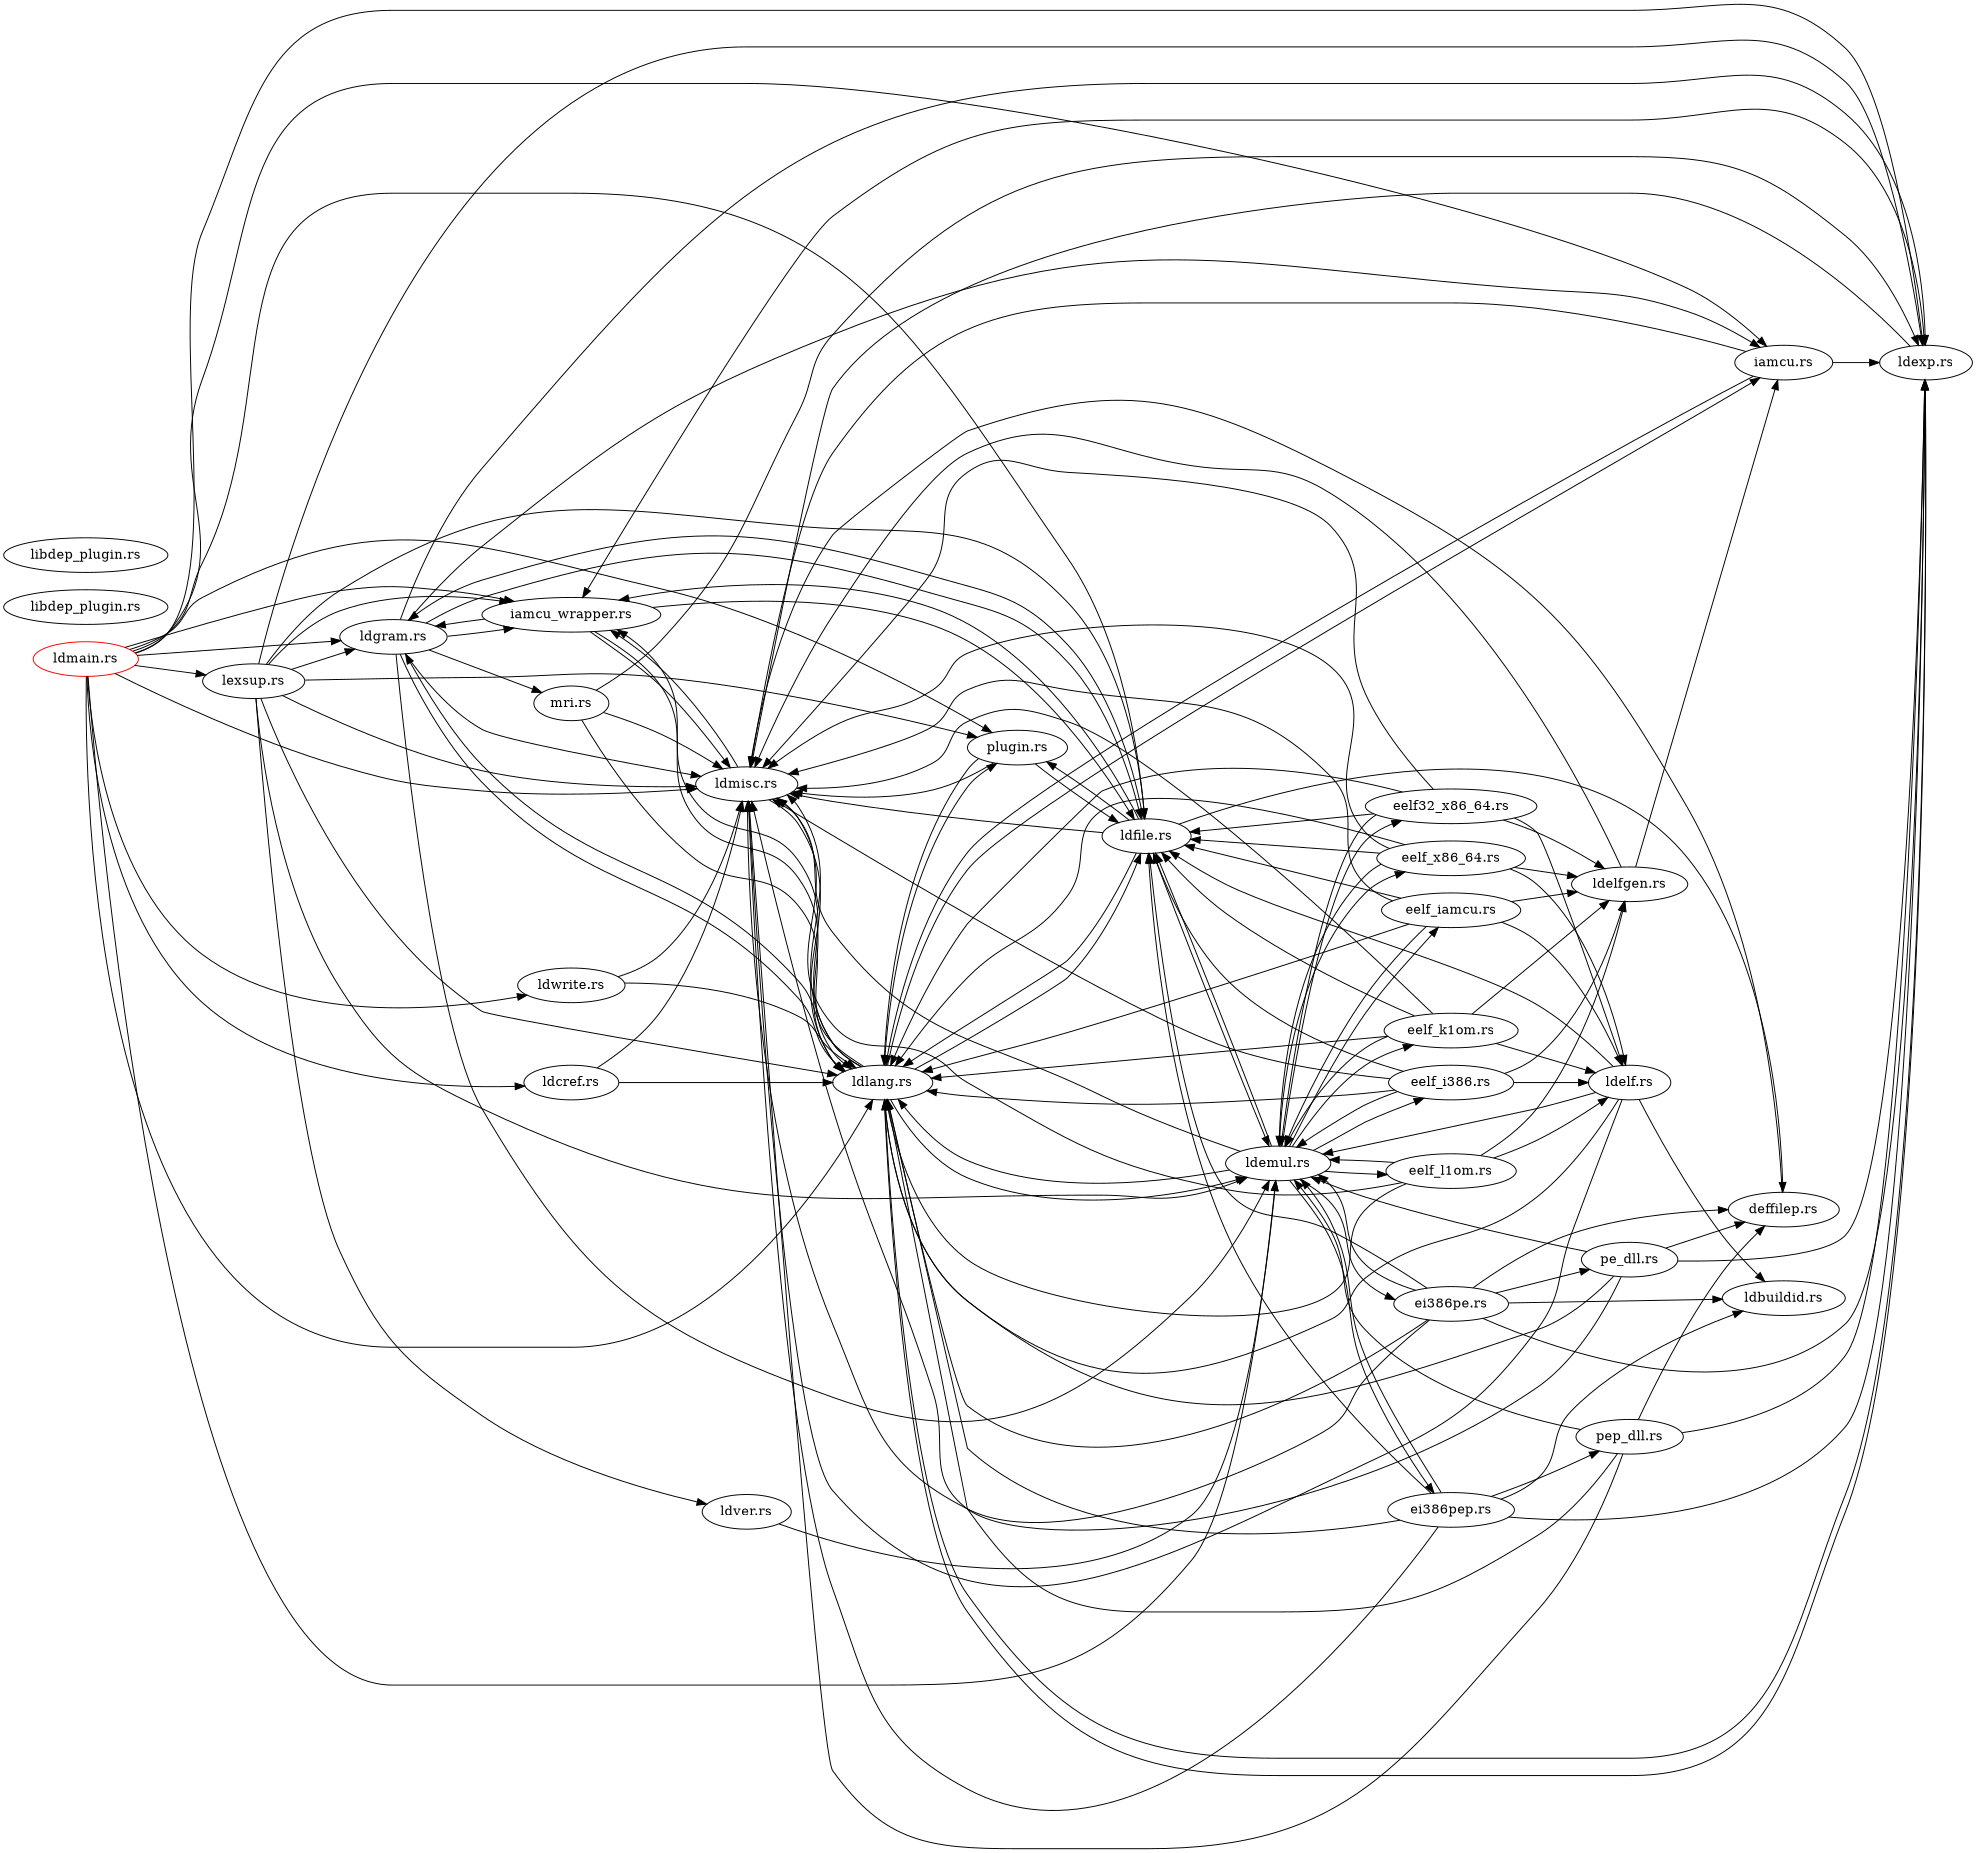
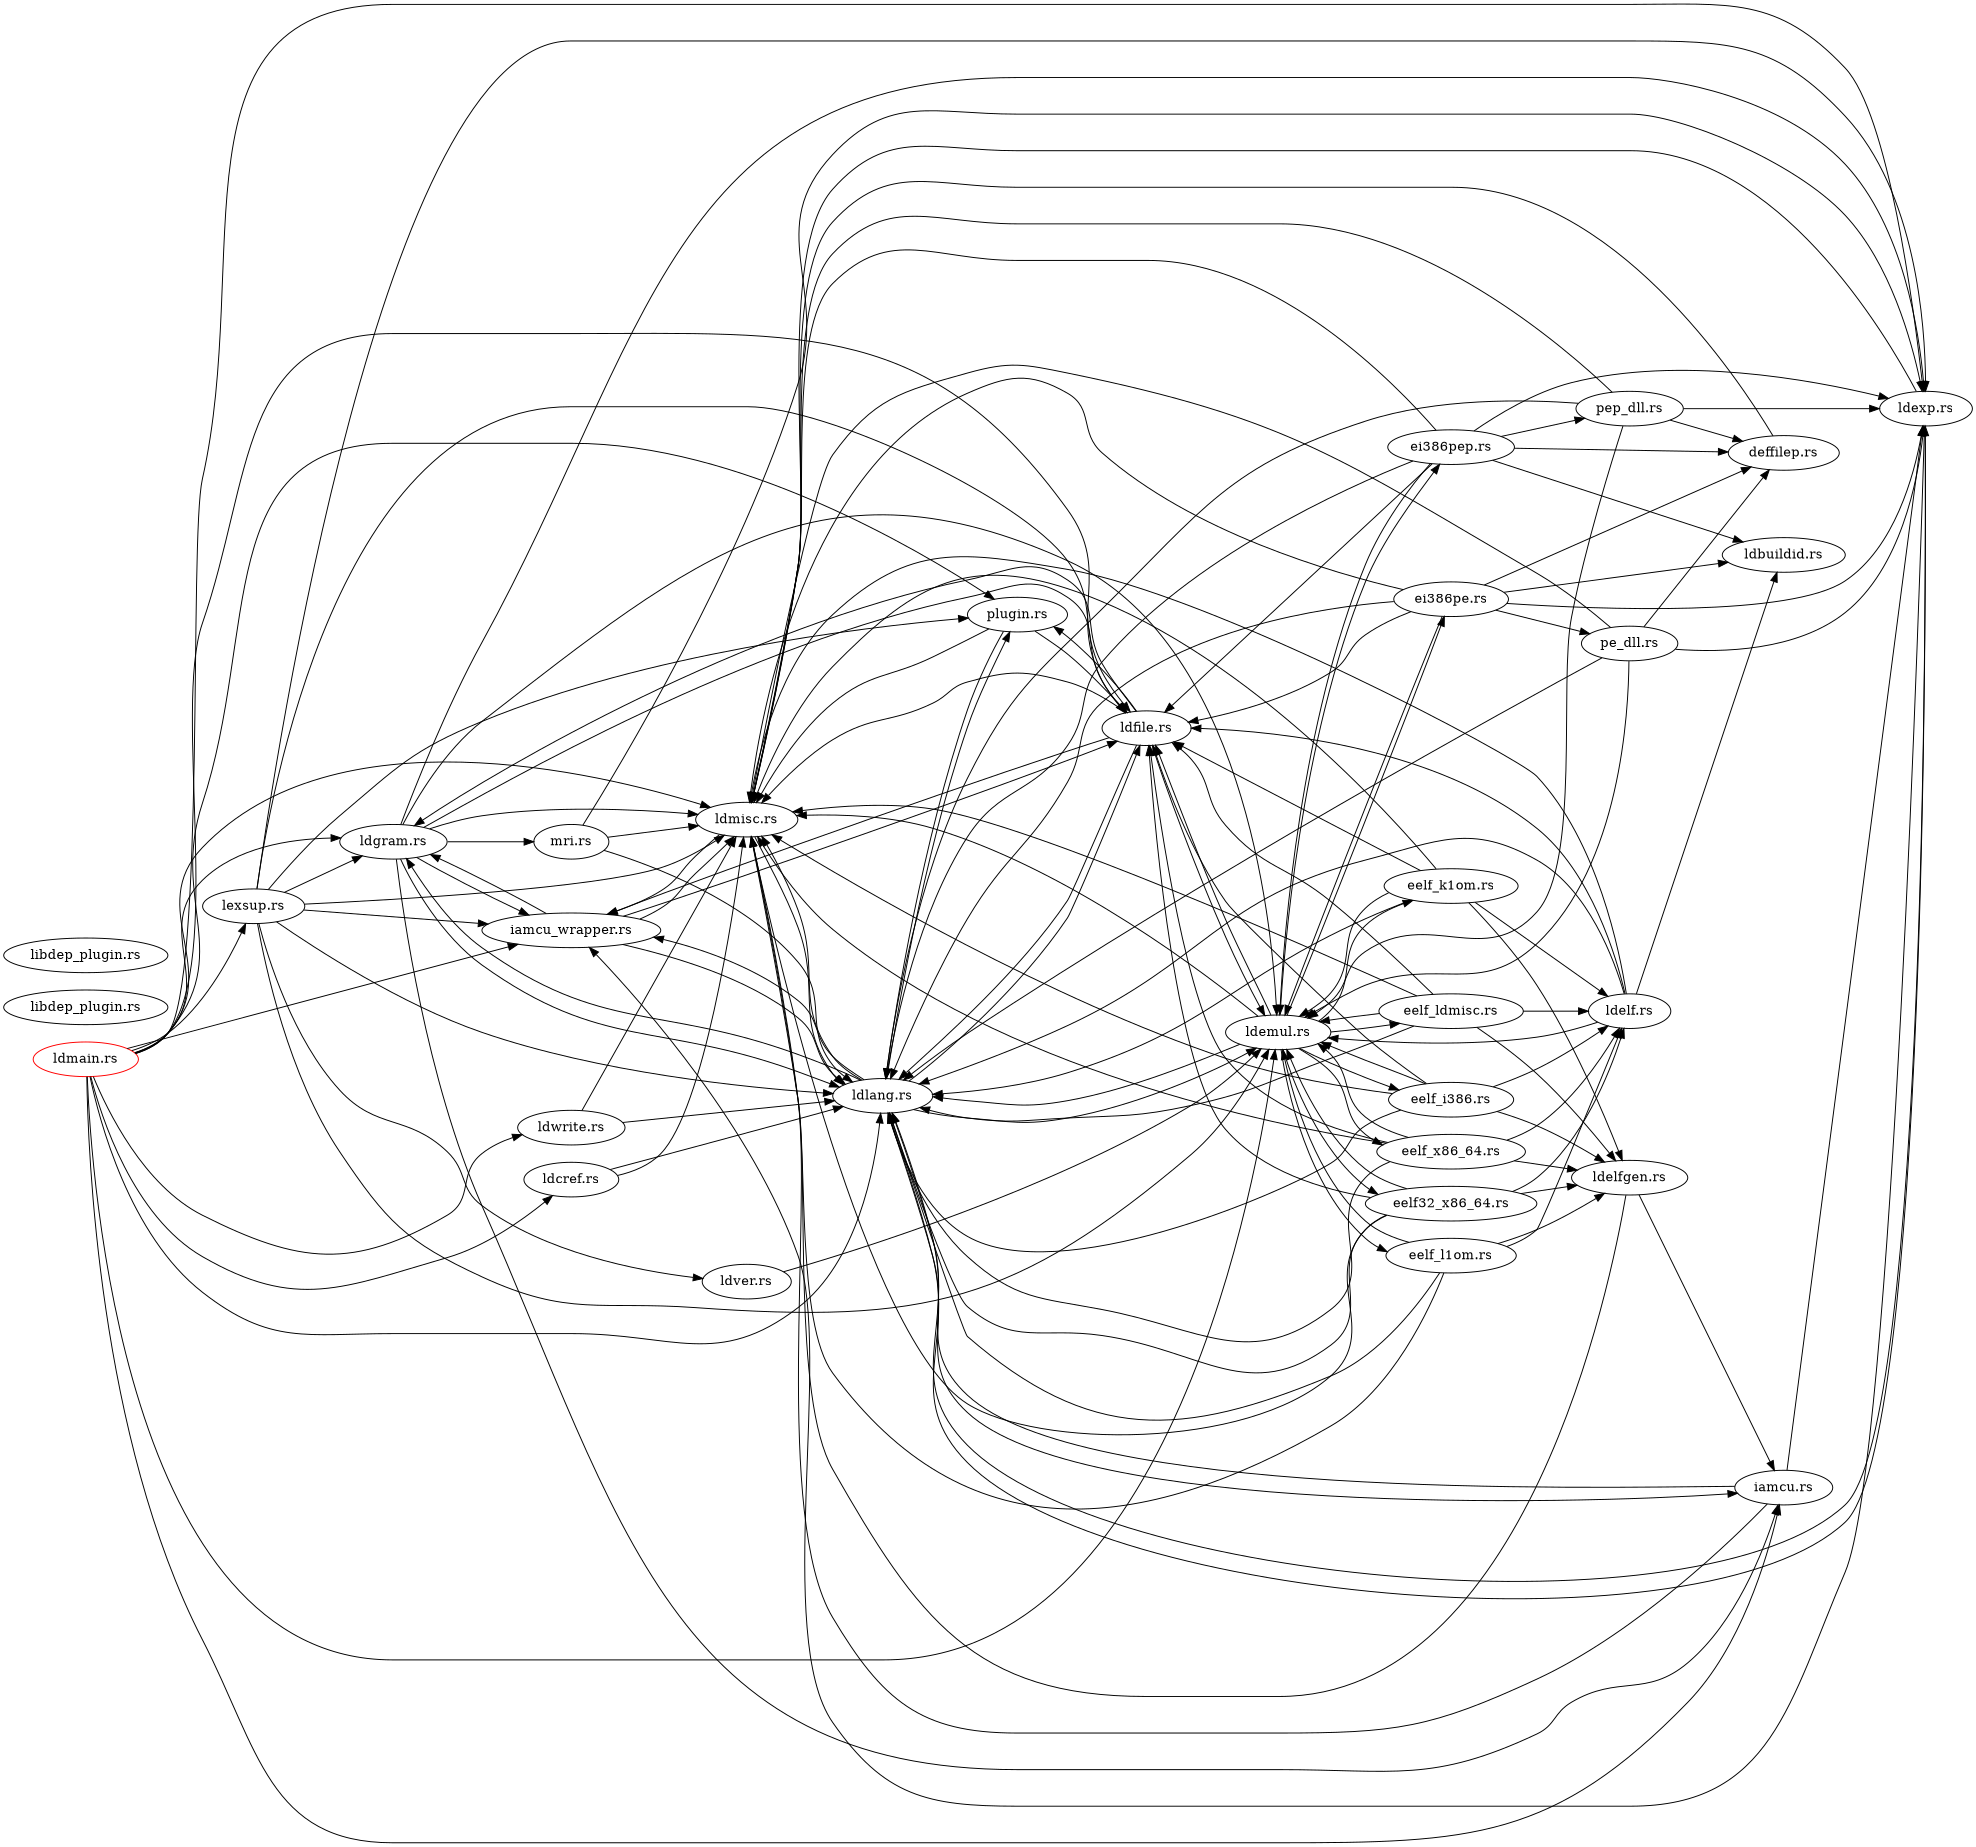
edge "ldfile.rs" -> "deffilep.rs": now "ei386pep.rs" -> "deffilep.rs"
node "eelf_iamcu.rs": label "eelf_iamcu.rs" -> "eelf_ldmisc.rs"
